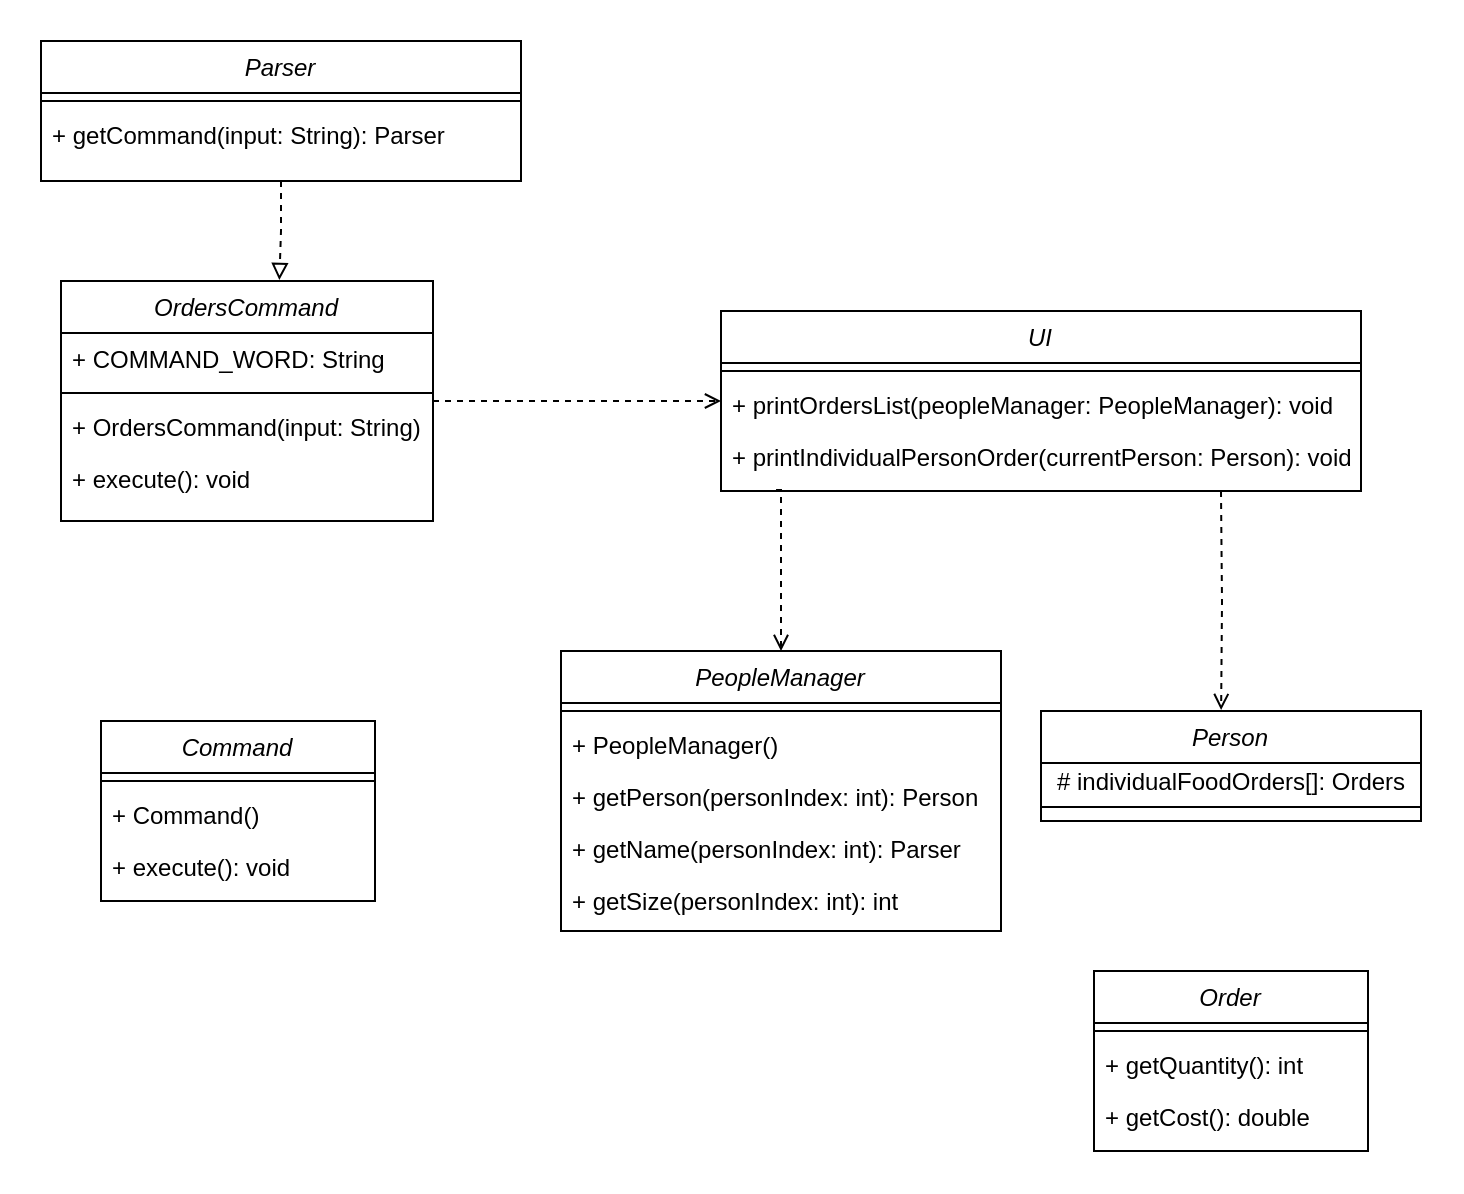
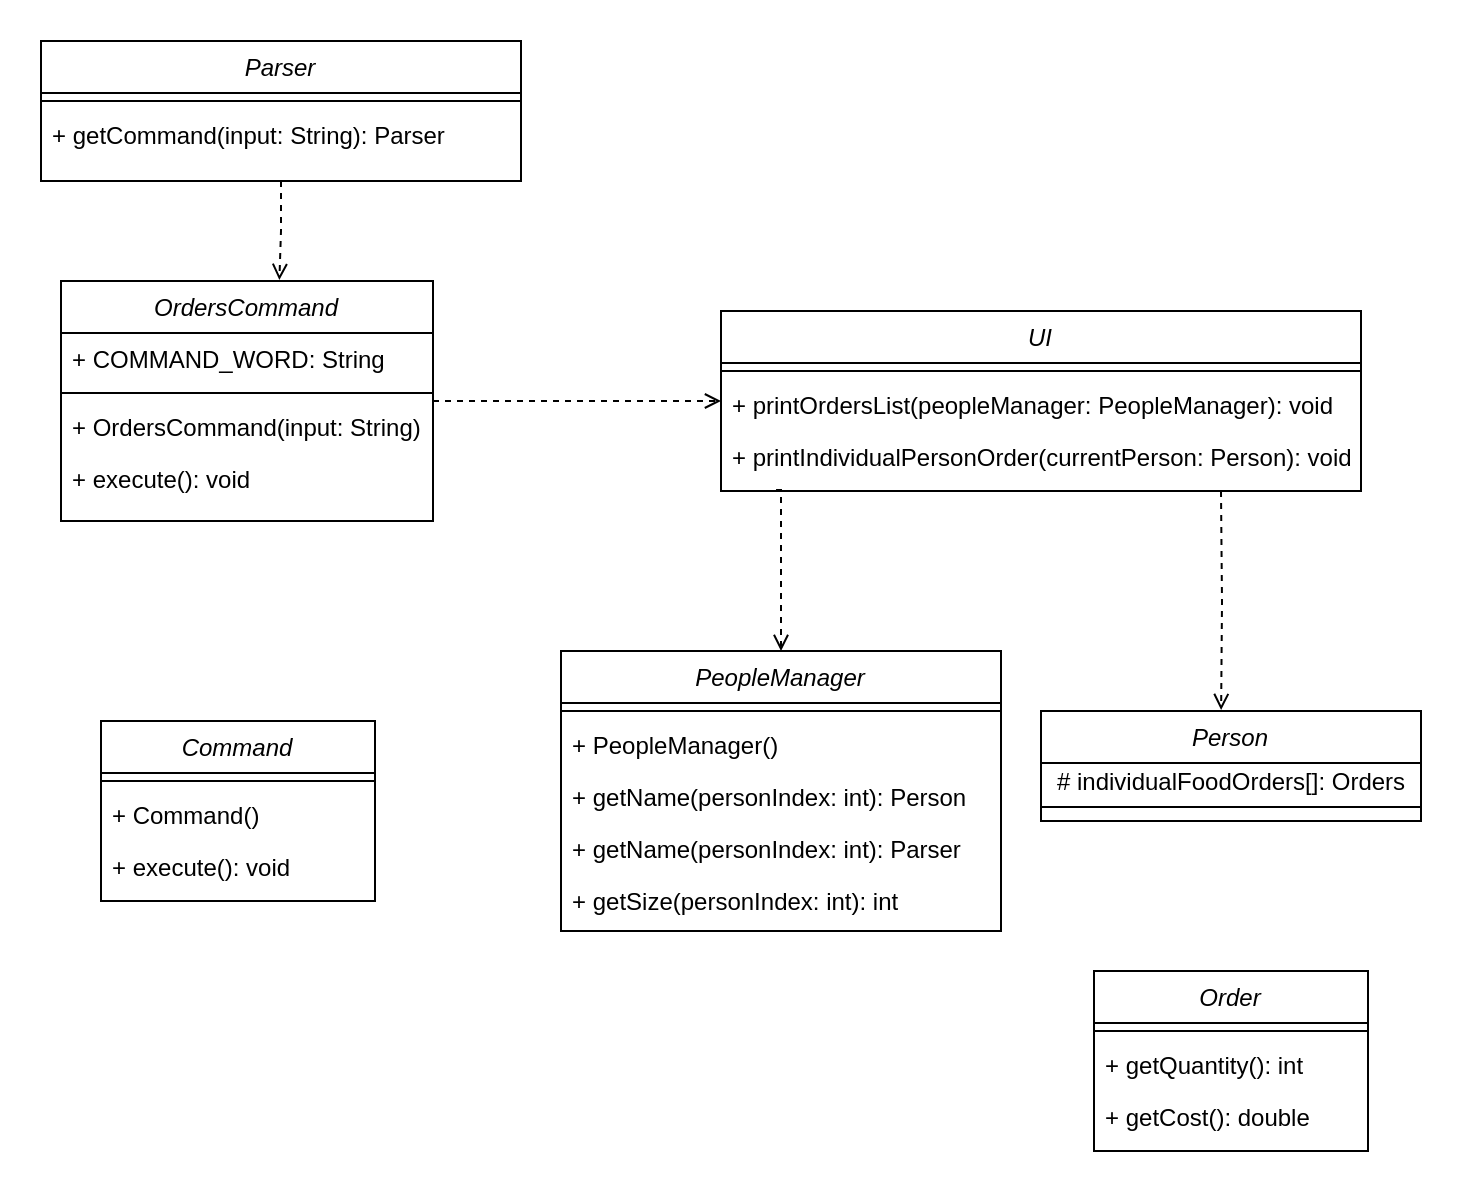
edge "Parser" -> "OrdersCommand": arrowhead block -> open
node "+ getPerson(personIndex: int): Person": label "+ getPerson(personIndex: int): Person" -> "+ getName(personIndex: int): Person"
